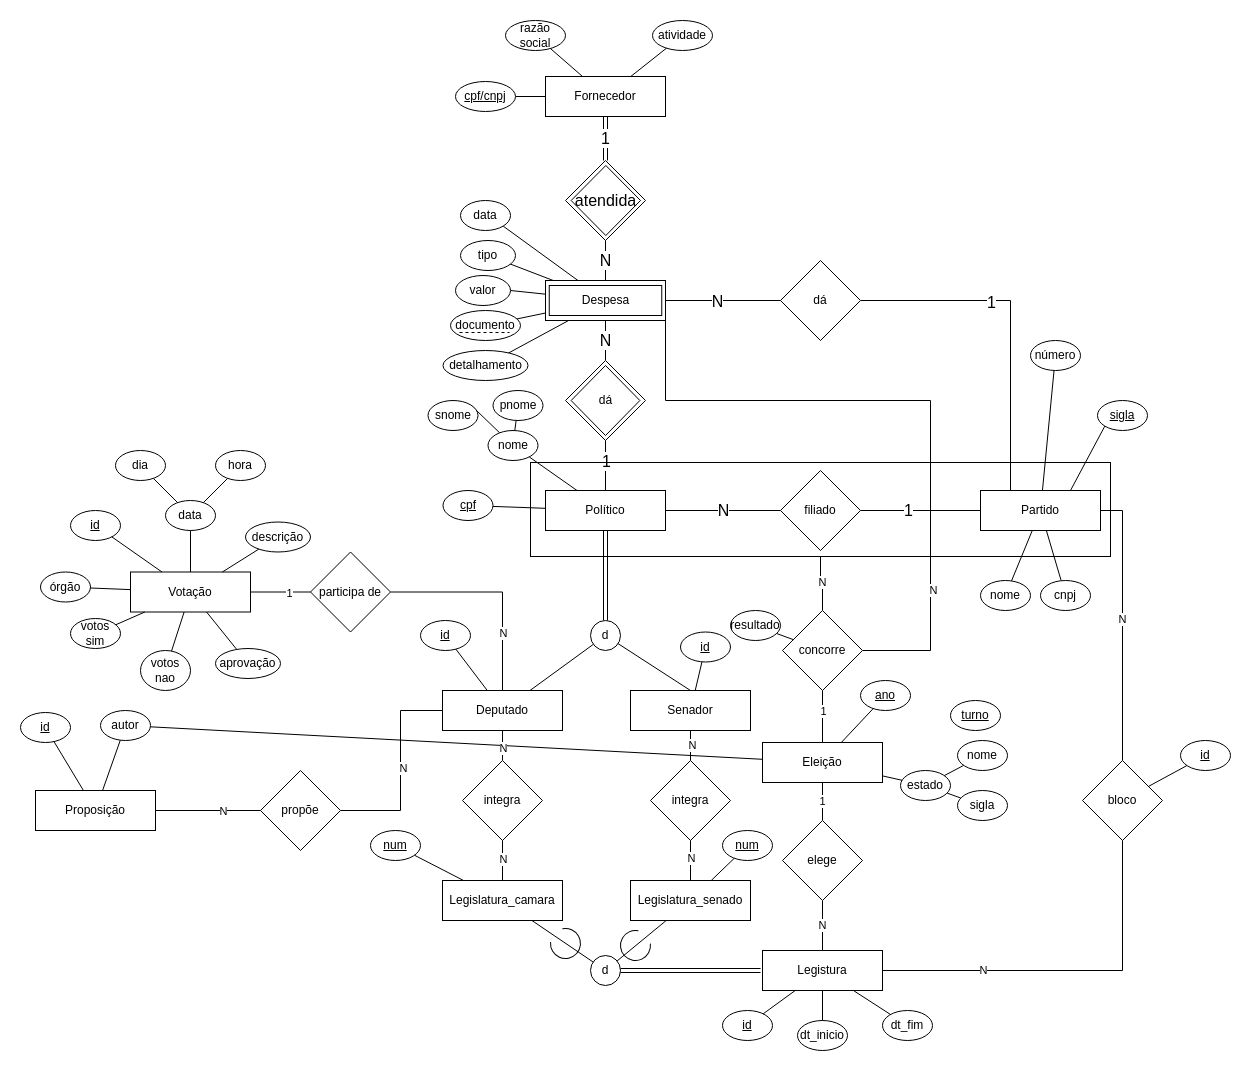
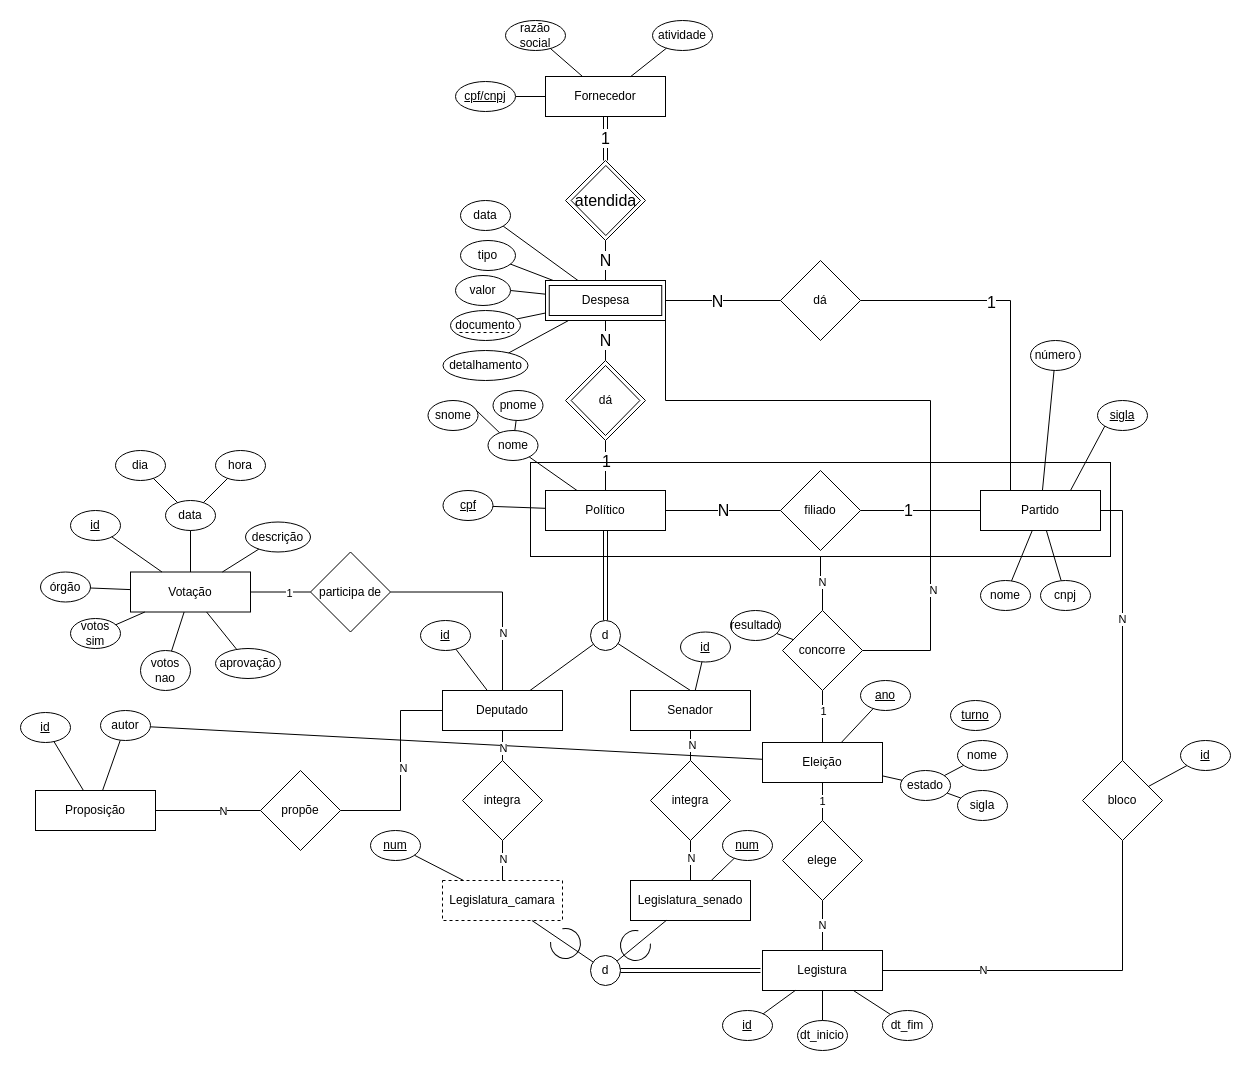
node "Legislatura_camara": style solid -> dashed
